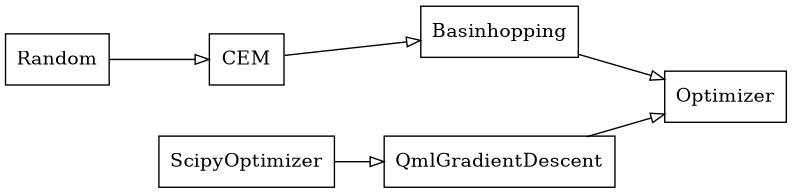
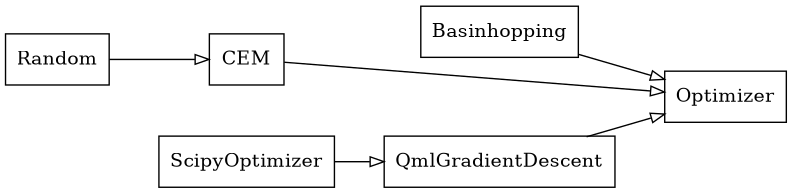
edge "CEM" -> "Basinhopping": now "CEM" -> "Optimizer"
